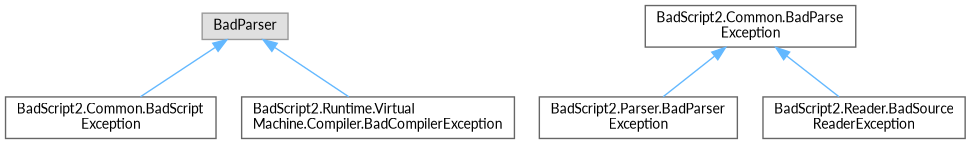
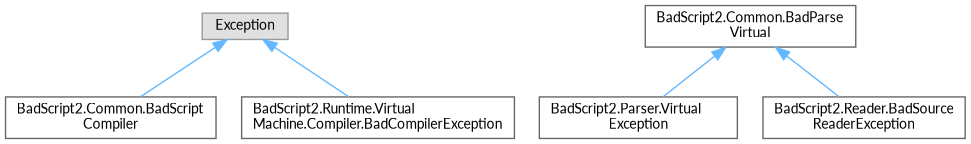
node "BadParser": label "BadParser" -> "Exception"
node "BadScript2.Common.BadParse Exception": label "BadScript2.Common.BadParse Exception" -> "BadScript2.Common.BadParse Virtual"
node "BadScript2.Common.BadScript Exception": label "BadScript2.Common.BadScript Exception" -> "BadScript2.Common.BadScript Compiler"
node "BadScript2.Parser.BadParser Exception": label "BadScript2.Parser.BadParser Exception" -> "BadScript2.Parser.Virtual Exception"
